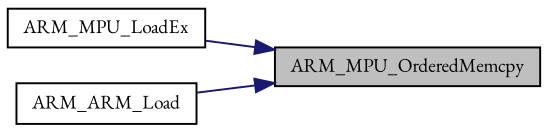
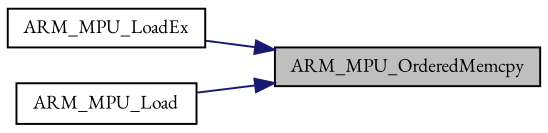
node "ARM_ARM_Load": label "ARM_ARM_Load" -> "ARM_MPU_Load"
